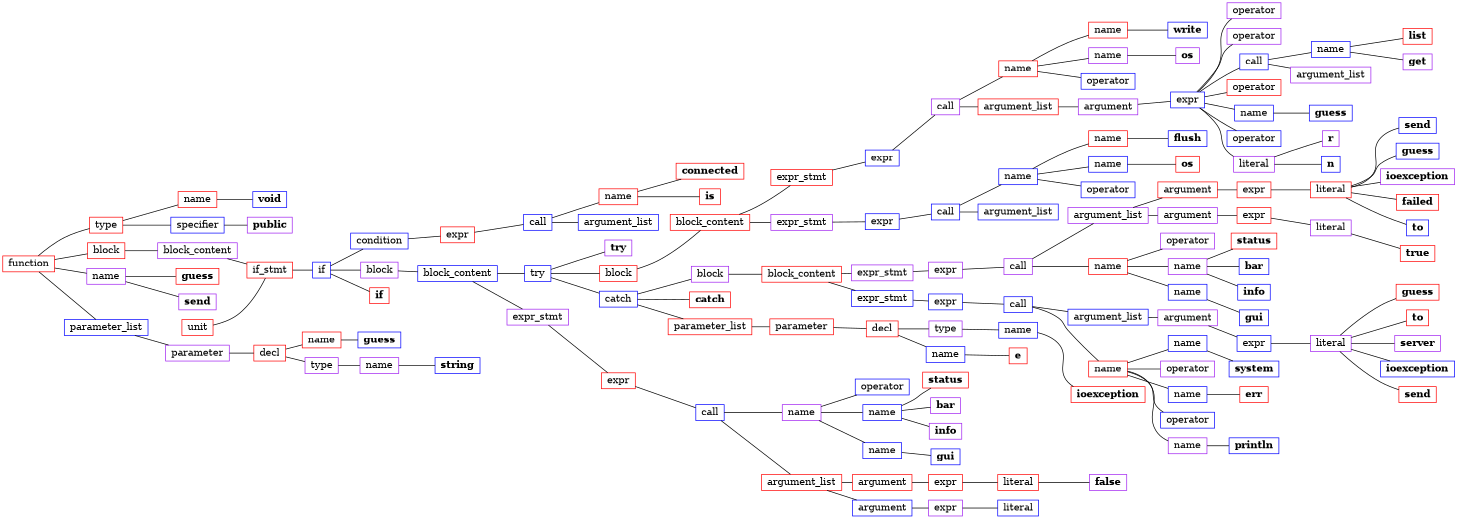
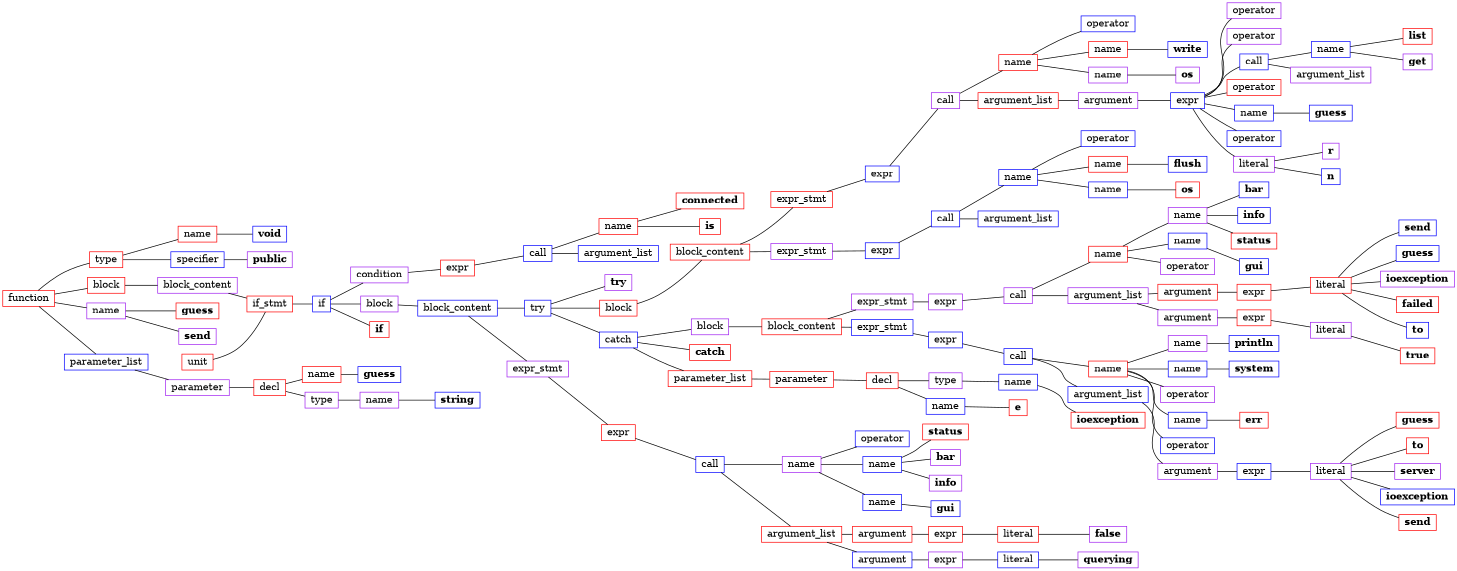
node "condition": color blue -> purple
node "querying": added
